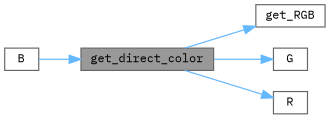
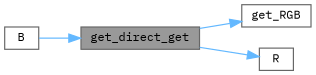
node "get_direct_color": label "get_direct_color" -> "get_direct_get"
node "G": removed
